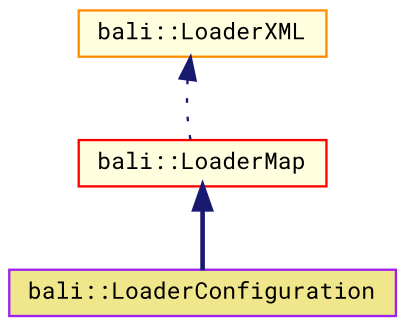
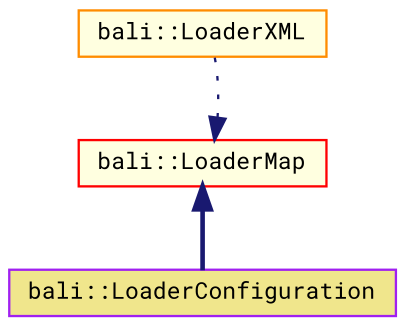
edge "bali::LoaderMap" -> "bali::LoaderXML": reversed
